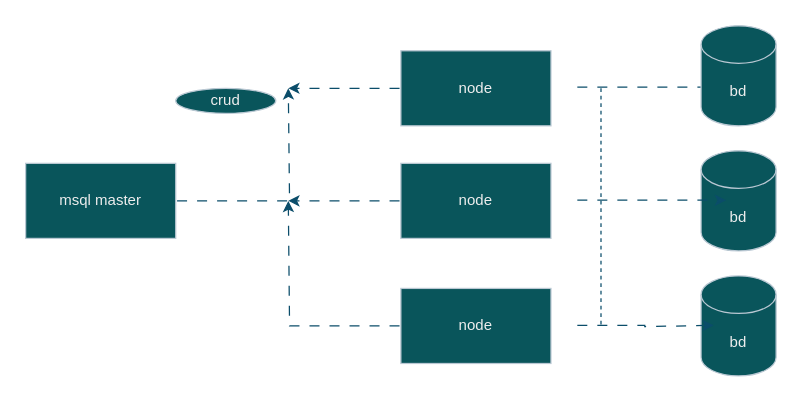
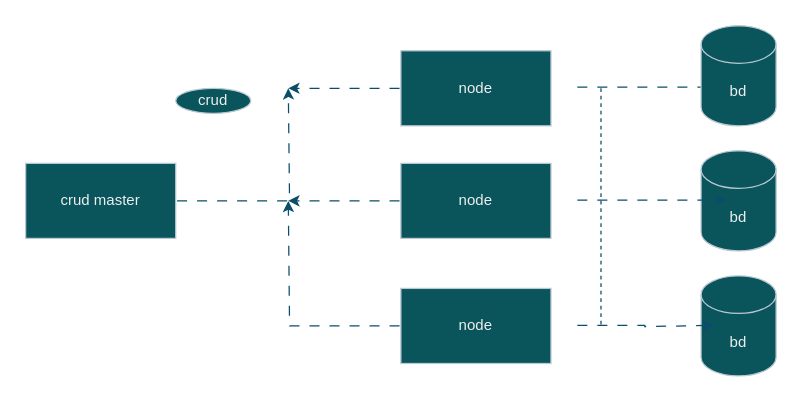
node "crud": size 100x25 -> 75x25
node "msql master": label "msql master" -> "crud master"
